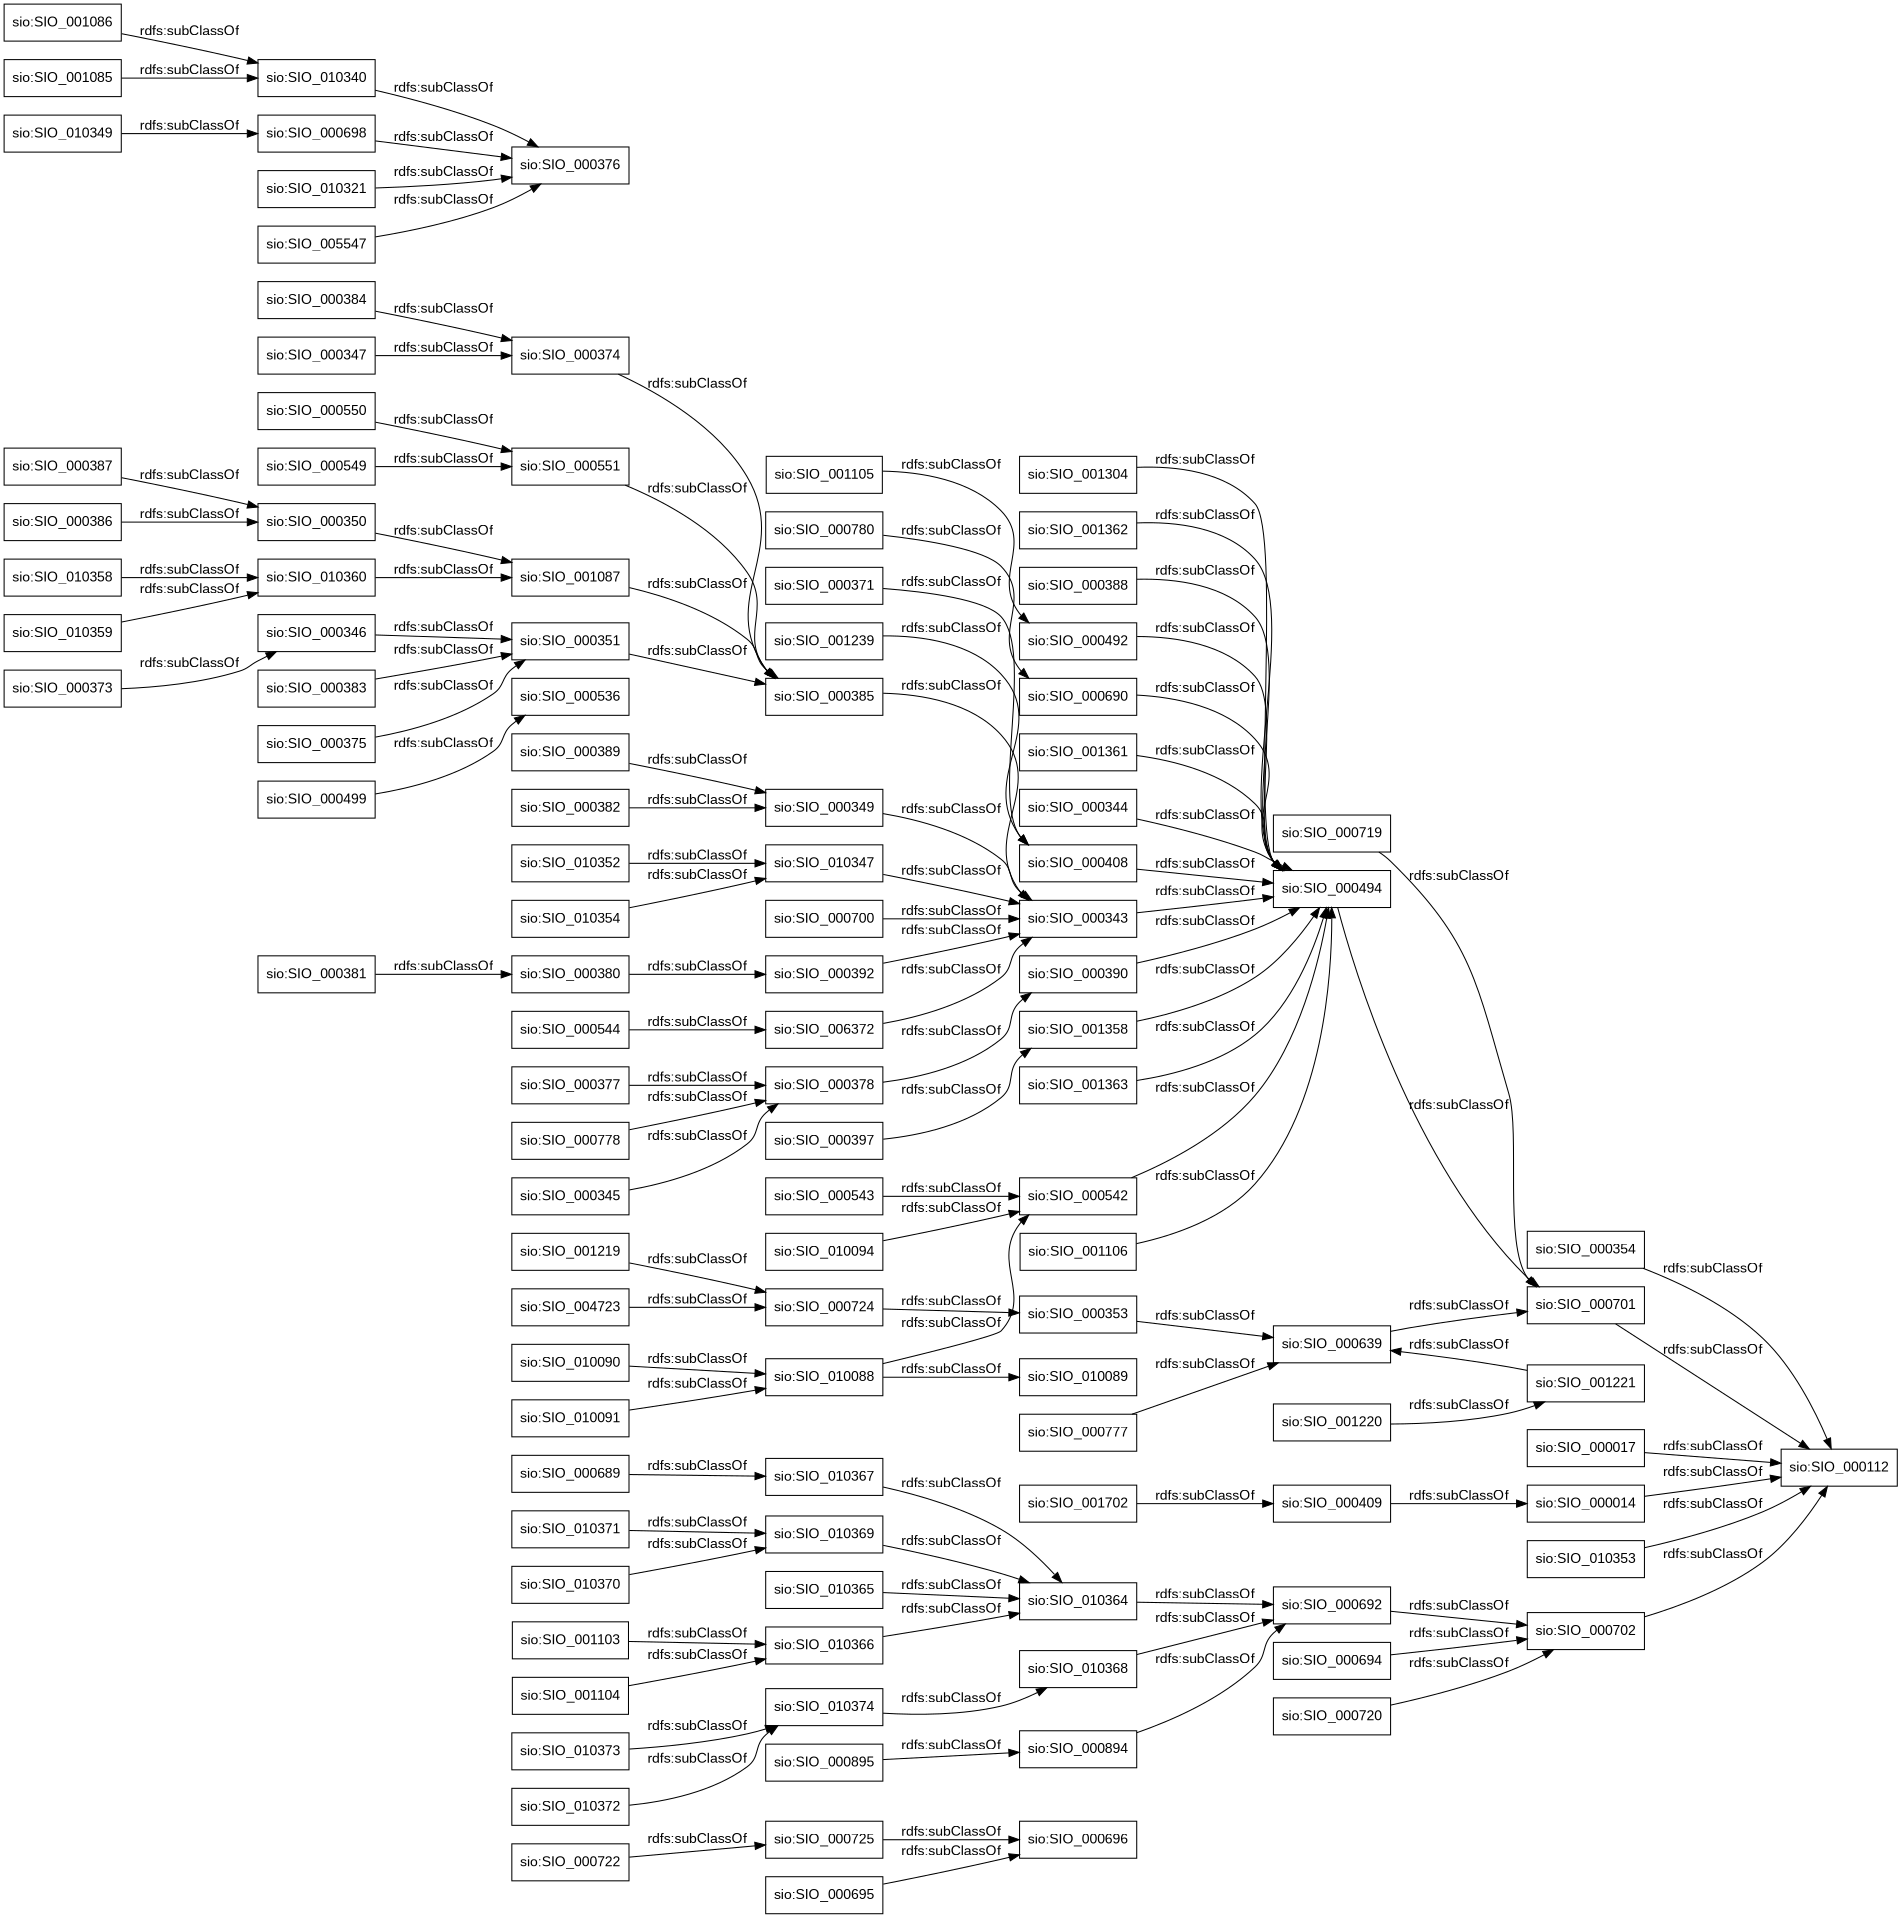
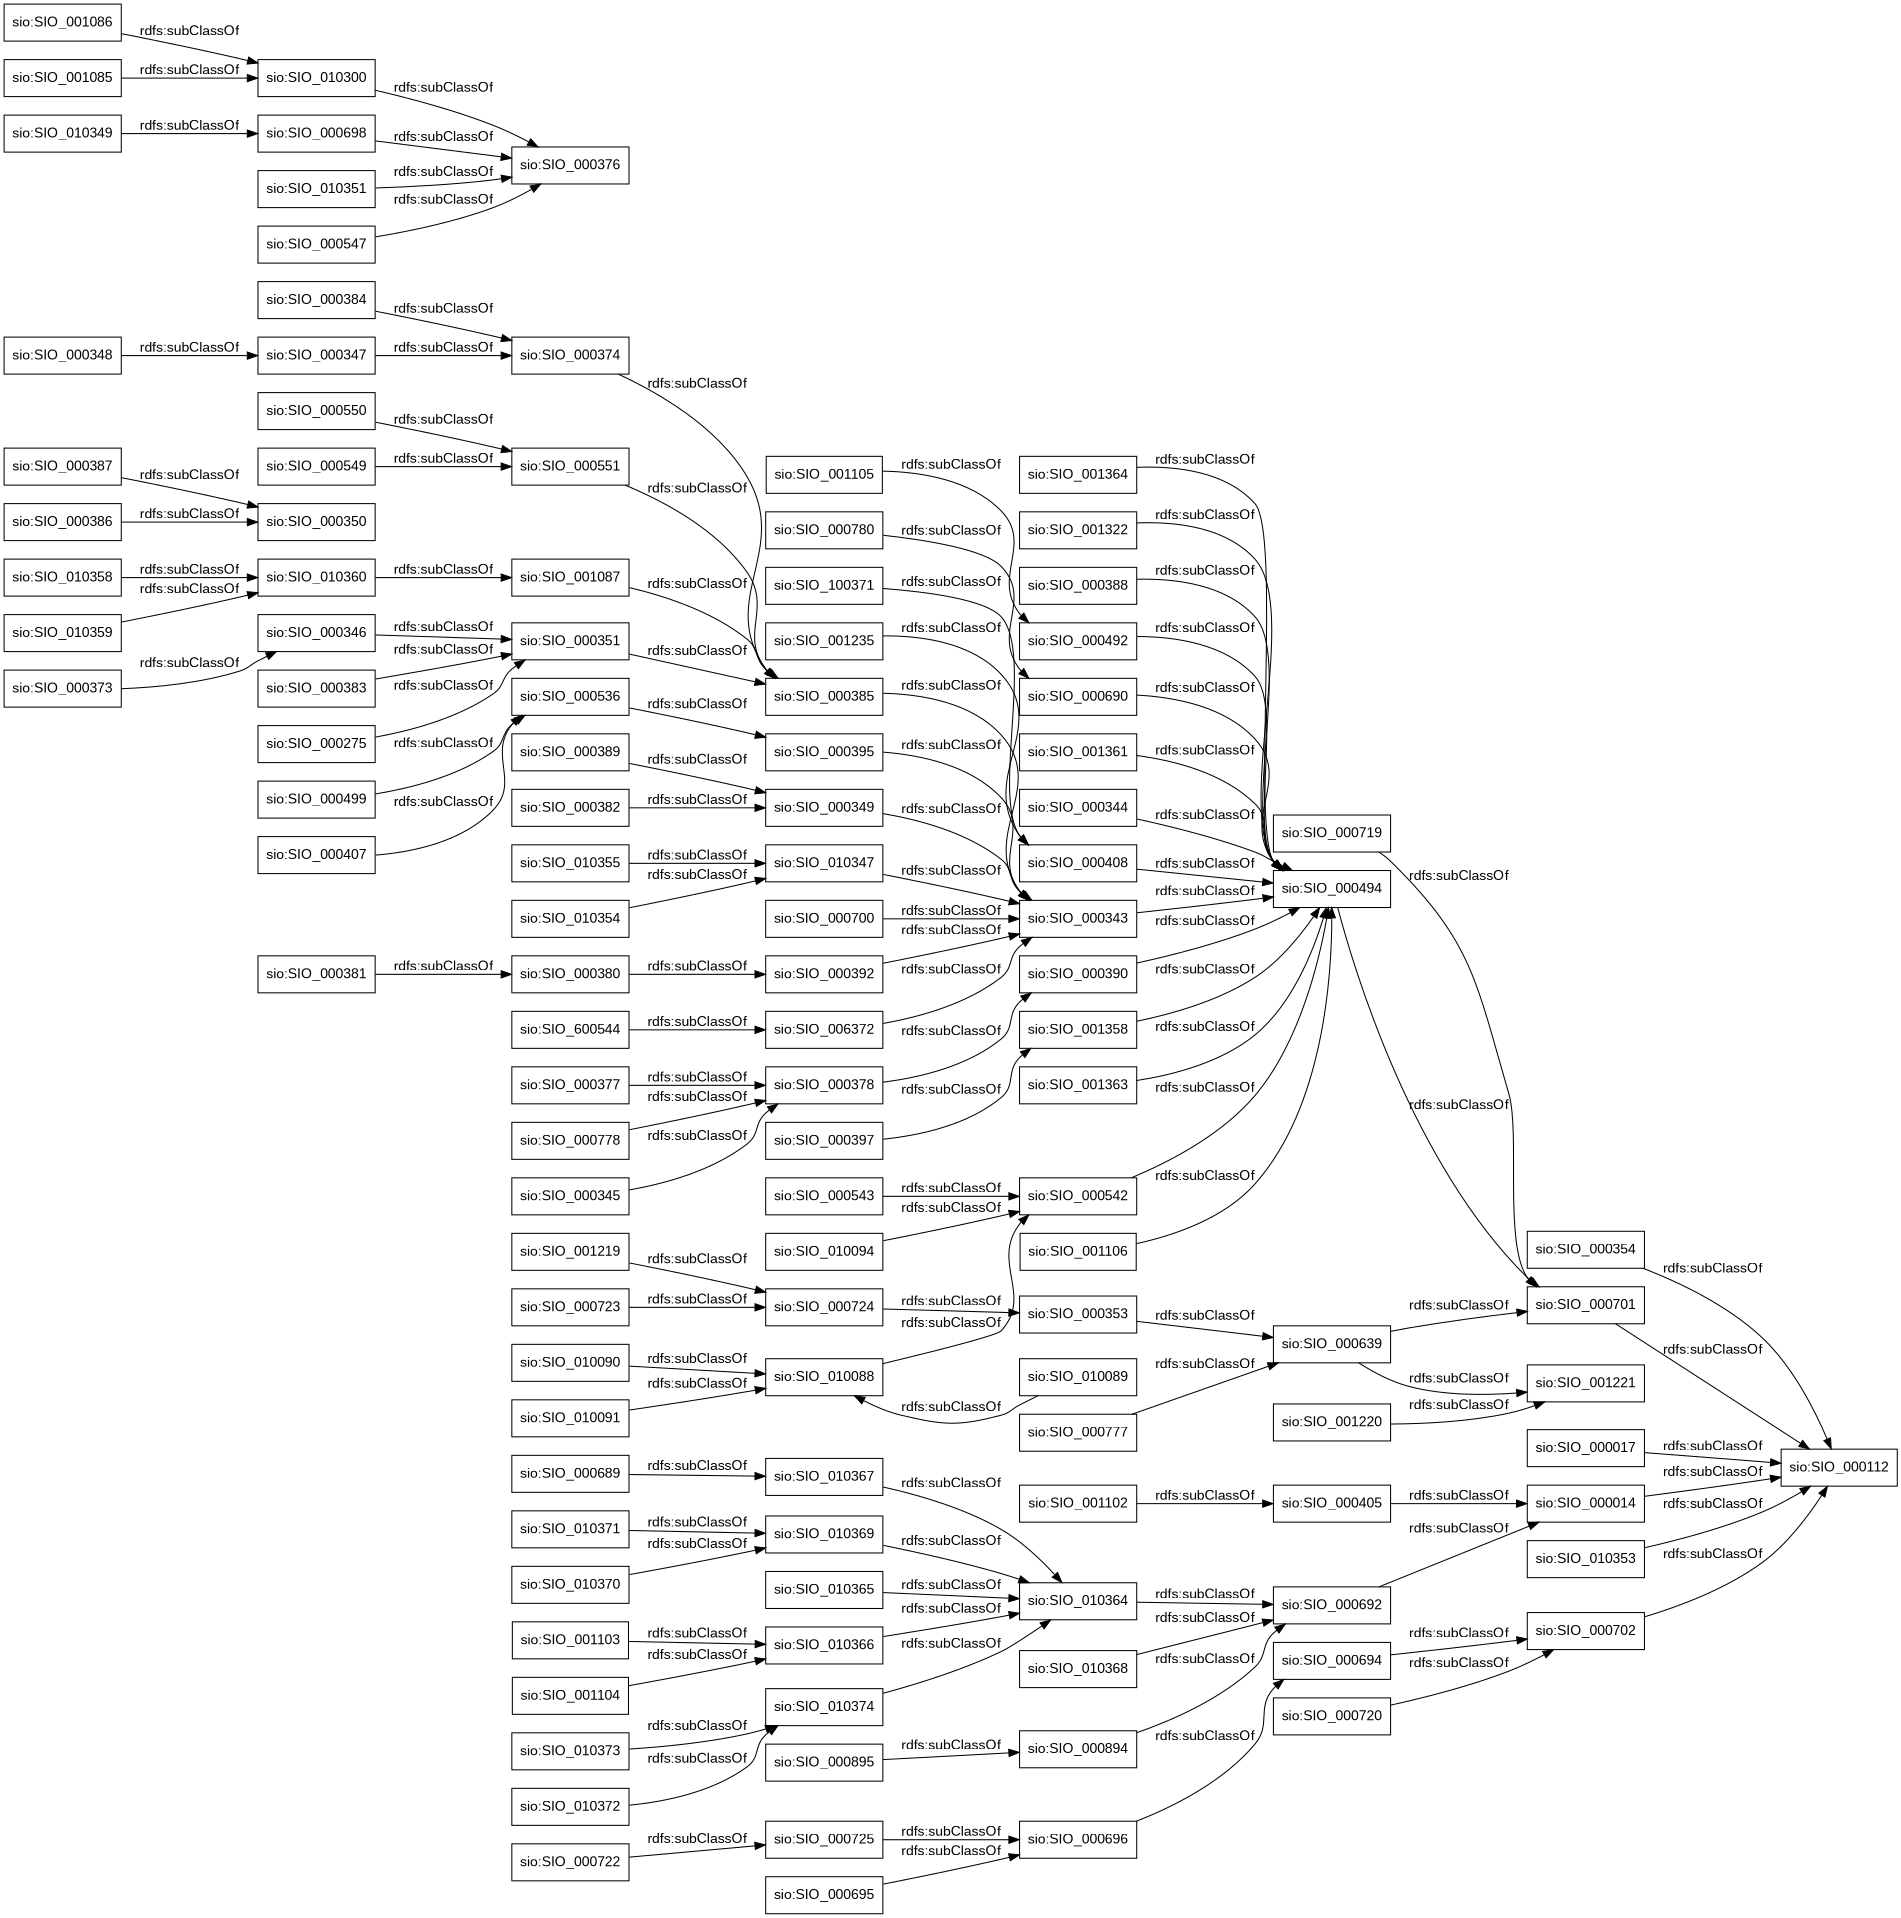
node "sio:SIO_010340": label "sio:SIO_010340" -> "sio:SIO_010300"
node "sio:SIO_010321": label "sio:SIO_010321" -> "sio:SIO_010351"
node "sio:SIO_005547": label "sio:SIO_005547" -> "sio:SIO_000547"
node "sio:SIO_000348": added
node "sio:SIO_001304": label "sio:SIO_001304" -> "sio:SIO_001364"
node "sio:SIO_001362": label "sio:SIO_001362" -> "sio:SIO_001322"
edge "sio:SIO_000350" -> "sio:SIO_001087": removed, label "rdfs:subClassOf"
node "sio:SIO_000371": label "sio:SIO_000371" -> "sio:SIO_100371"
node "sio:SIO_001239": label "sio:SIO_001239" -> "sio:SIO_001235"
node "sio:SIO_000375": label "sio:SIO_000375" -> "sio:SIO_000275"
node "sio:SIO_000395": added
node "sio:SIO_000407": added
node "sio:SIO_010352": label "sio:SIO_010352" -> "sio:SIO_010355"
node "sio:SIO_000544": label "sio:SIO_000544" -> "sio:SIO_600544"
node "sio:SIO_004723": label "sio:SIO_004723" -> "sio:SIO_000723"
edge "sio:SIO_001221" -> "sio:SIO_000639": reversed
edge "sio:SIO_010088" -> "sio:SIO_010089": reversed
node "sio:SIO_001702": label "sio:SIO_001702" -> "sio:SIO_001102"
node "sio:SIO_000409": label "sio:SIO_000409" -> "sio:SIO_000405"
edge "sio:SIO_000692" -> "sio:SIO_000702": now "sio:SIO_000692" -> "sio:SIO_000014"
edge "sio:SIO_010374" -> "sio:SIO_010368": now "sio:SIO_010374" -> "sio:SIO_010364"
edge "sio:SIO_000696" -> "sio:SIO_000694": added, label "rdfs:subClassOf"
